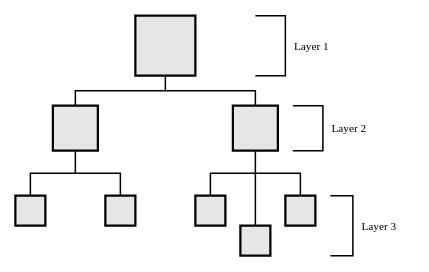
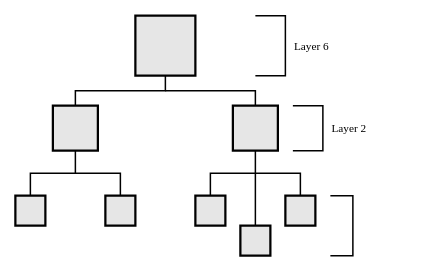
node "Layer 1": label "Layer 1" -> "Layer 6"
node "Layer 3": removed
